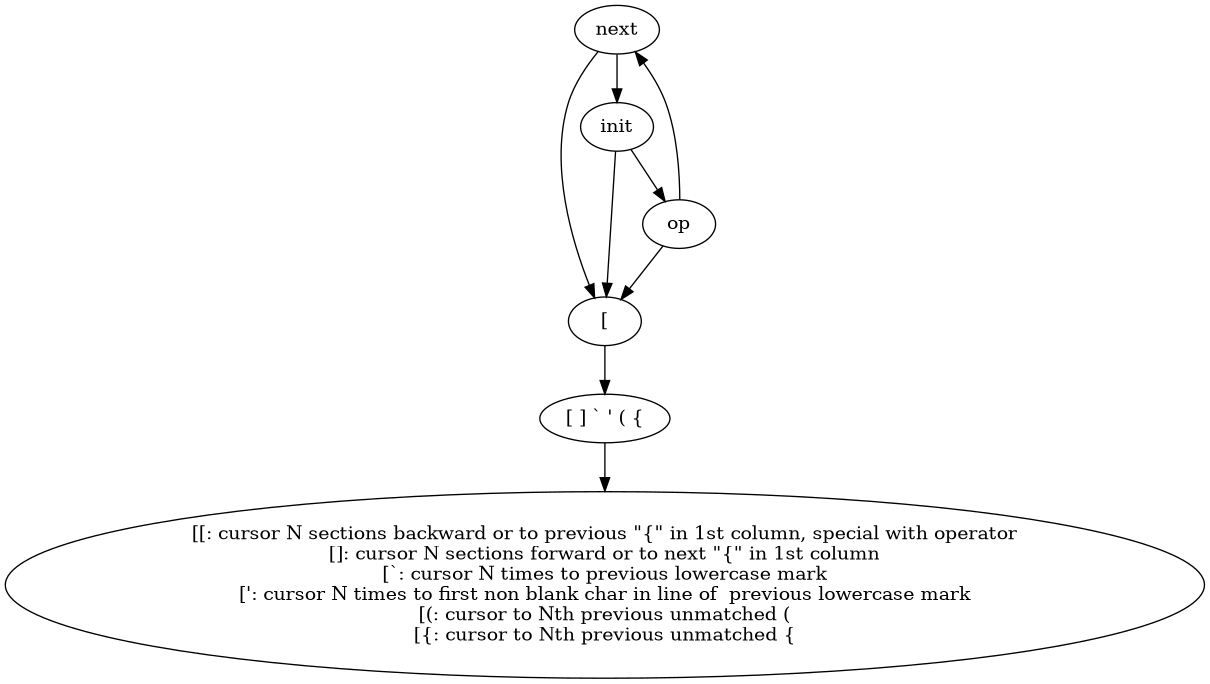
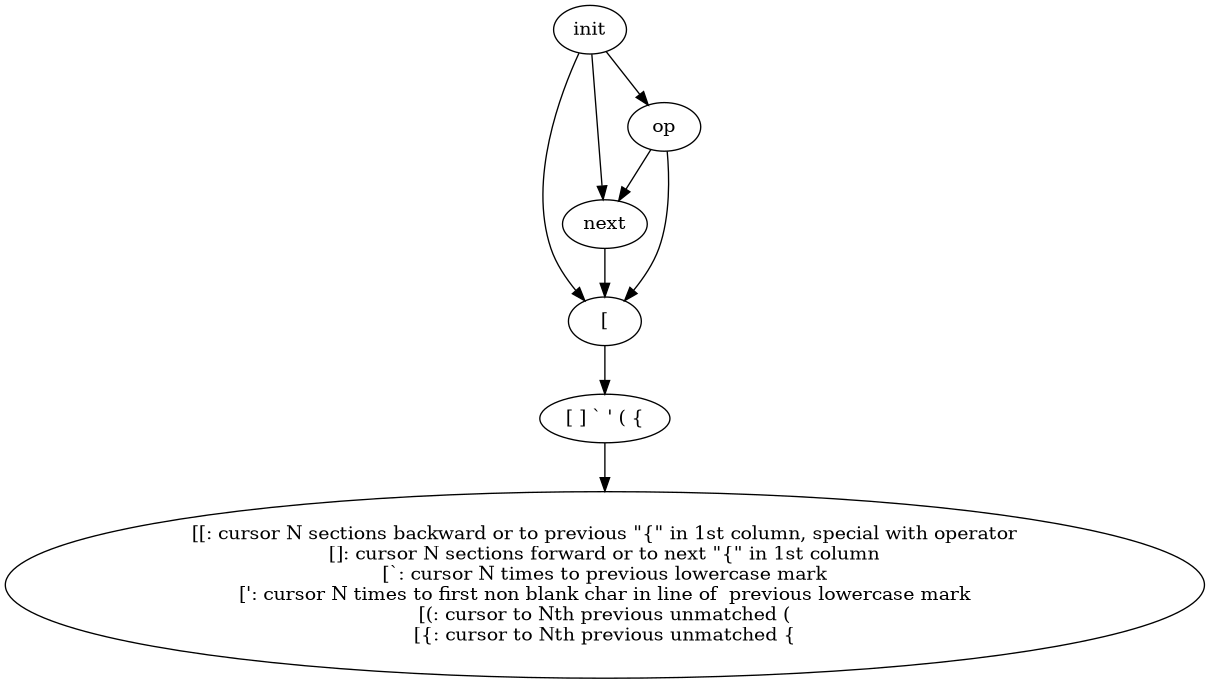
edge "next" -> "init": reversed
